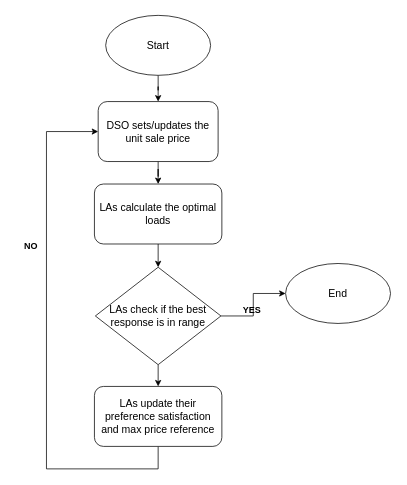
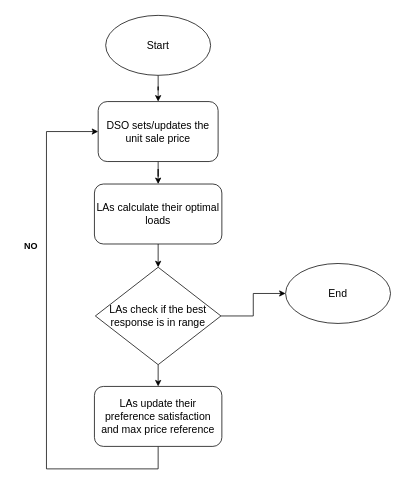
node "LAs calculate the optimal loads": label "LAs calculate the optimal loads" -> "LAs calculate their optimal loads"
node "YES": removed
